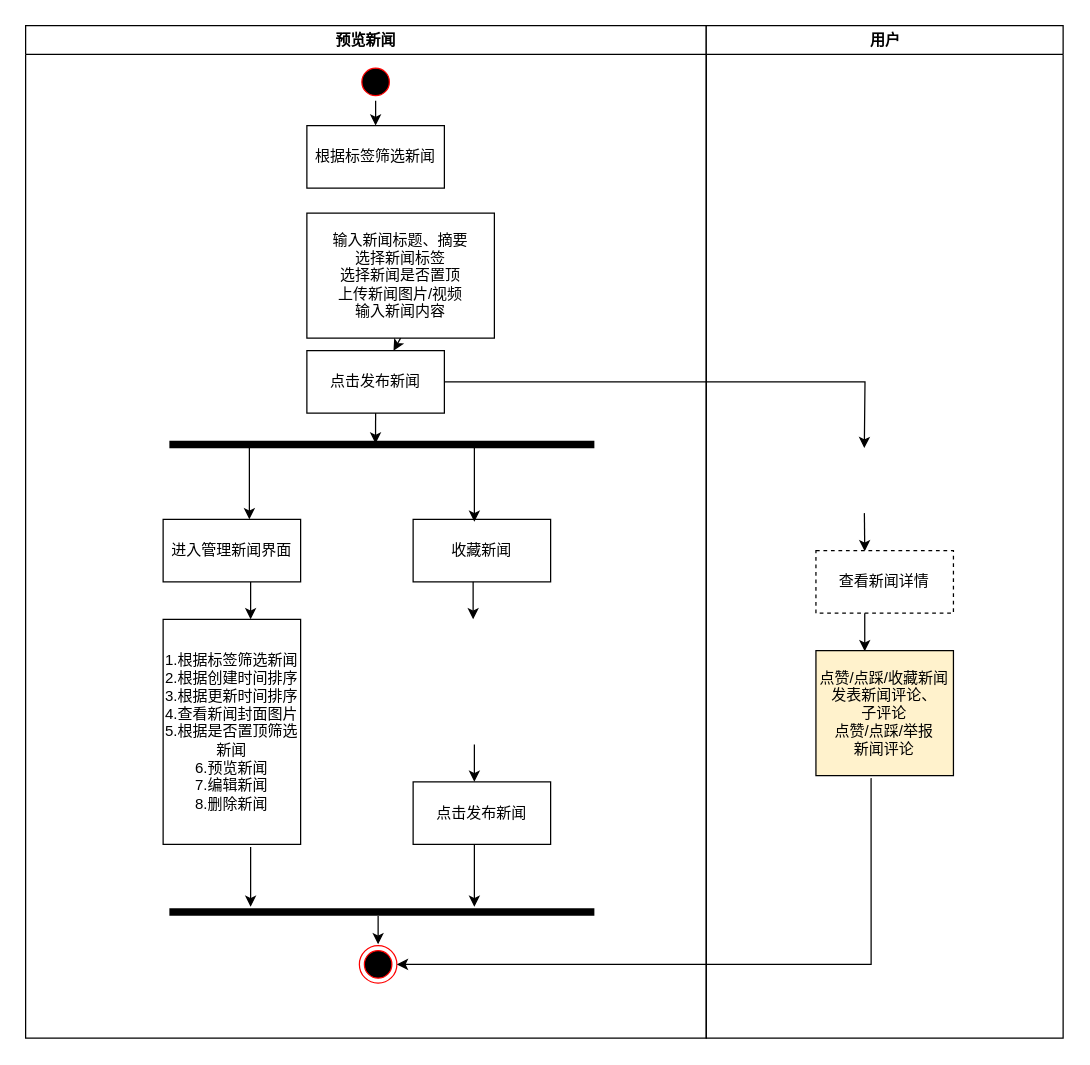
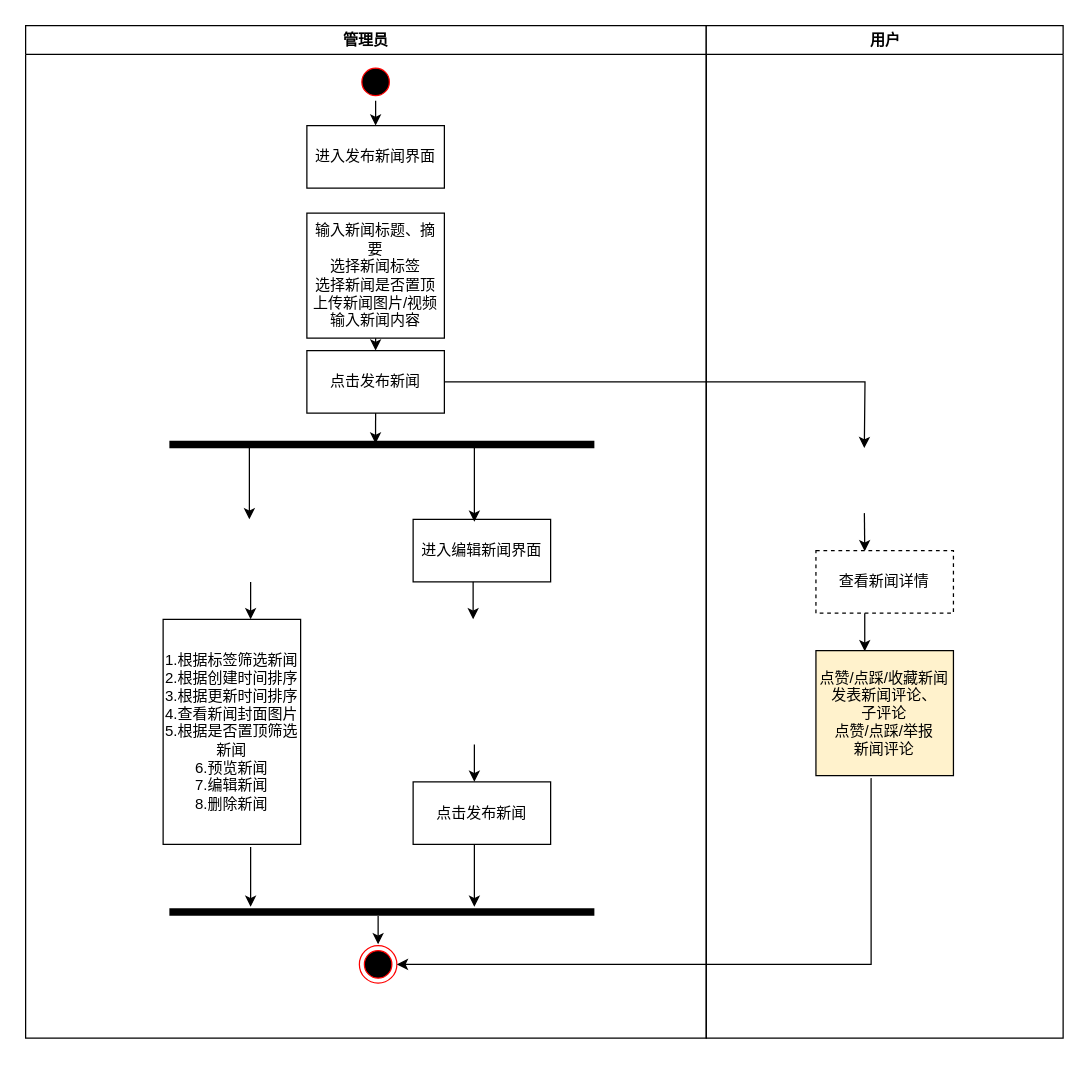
node "预览新闻": label "预览新闻" -> "管理员"
node "根据标签筛选新闻": label "根据标签筛选新闻" -> "进入发布新闻界面"
node "输入新闻标题、摘要 选择新闻标签 选择新闻是否置顶 上传新闻图片/视频 输入新闻内容": size 188x125 -> 138x125
node "进入管理新闻界面": removed
node "收藏新闻": label "收藏新闻" -> "进入编辑新闻界面"
